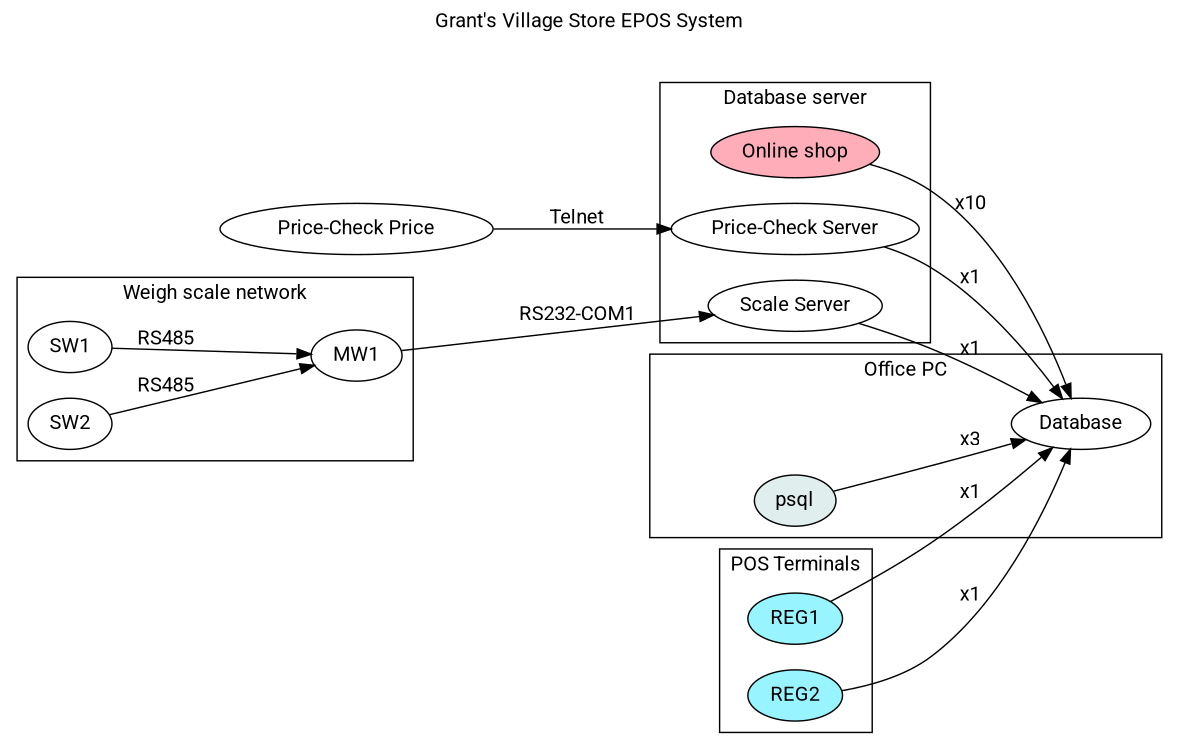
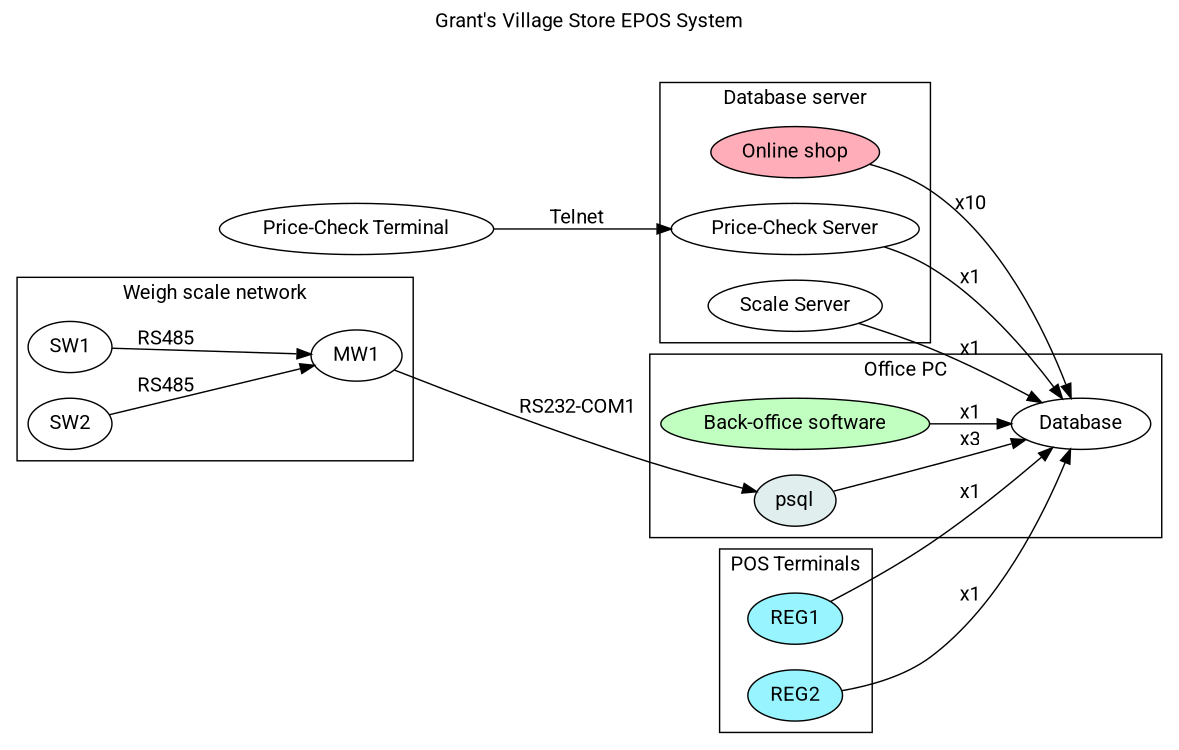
node "Price-Check Price": label "Price-Check Price" -> "Price-Check Terminal"
edge "MW1" -> "Scale Server": now "MW1" -> "psql"
node "Back-office software": added
